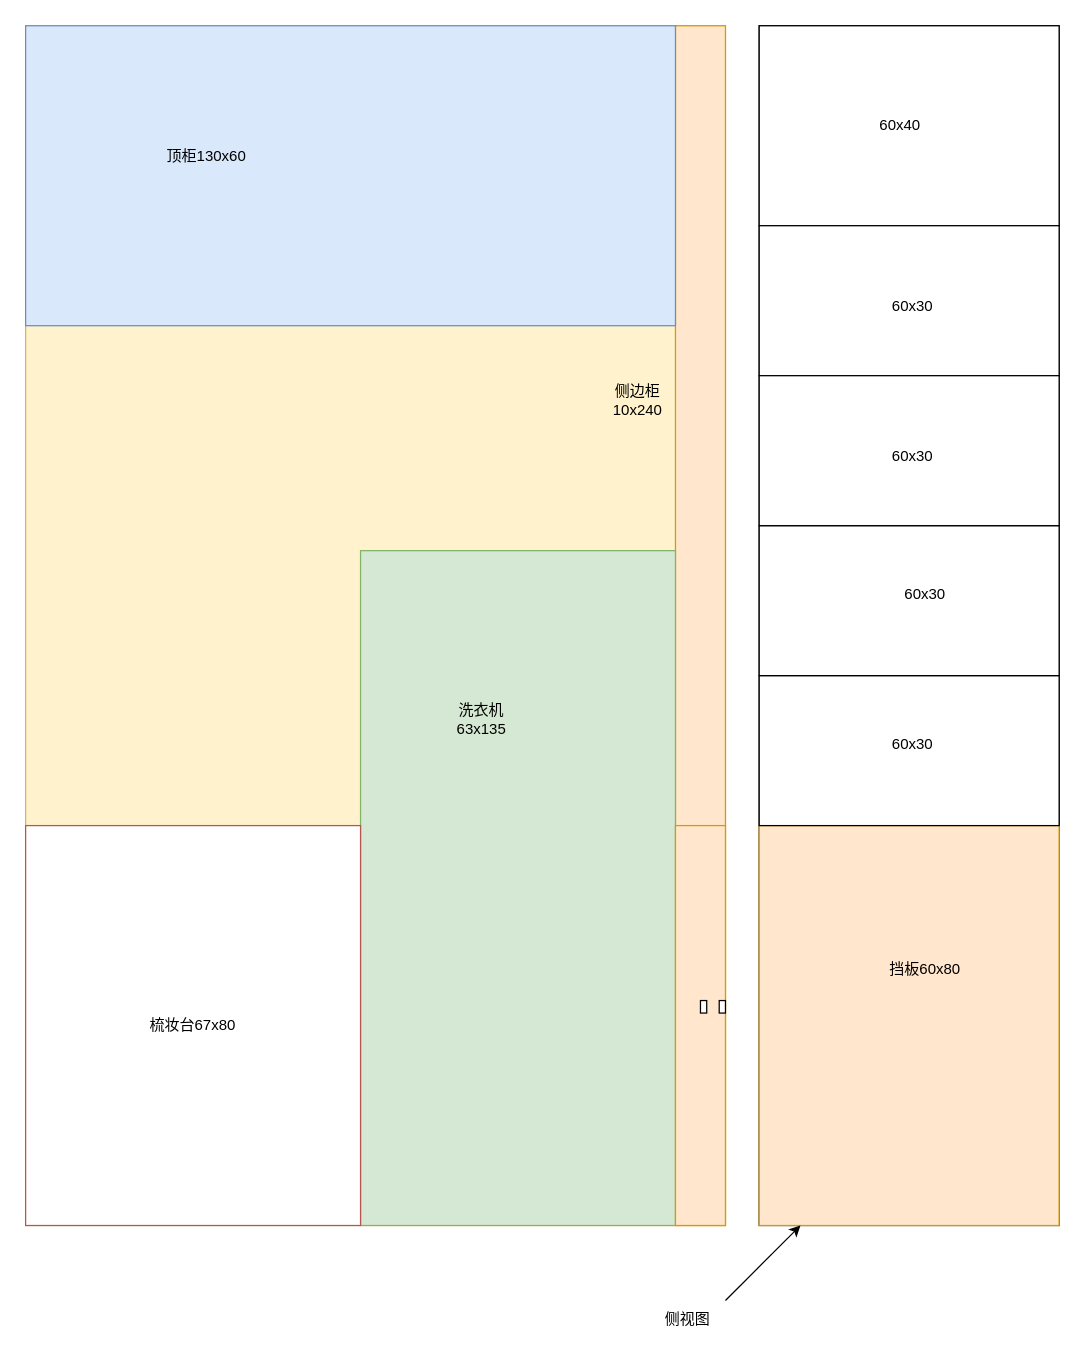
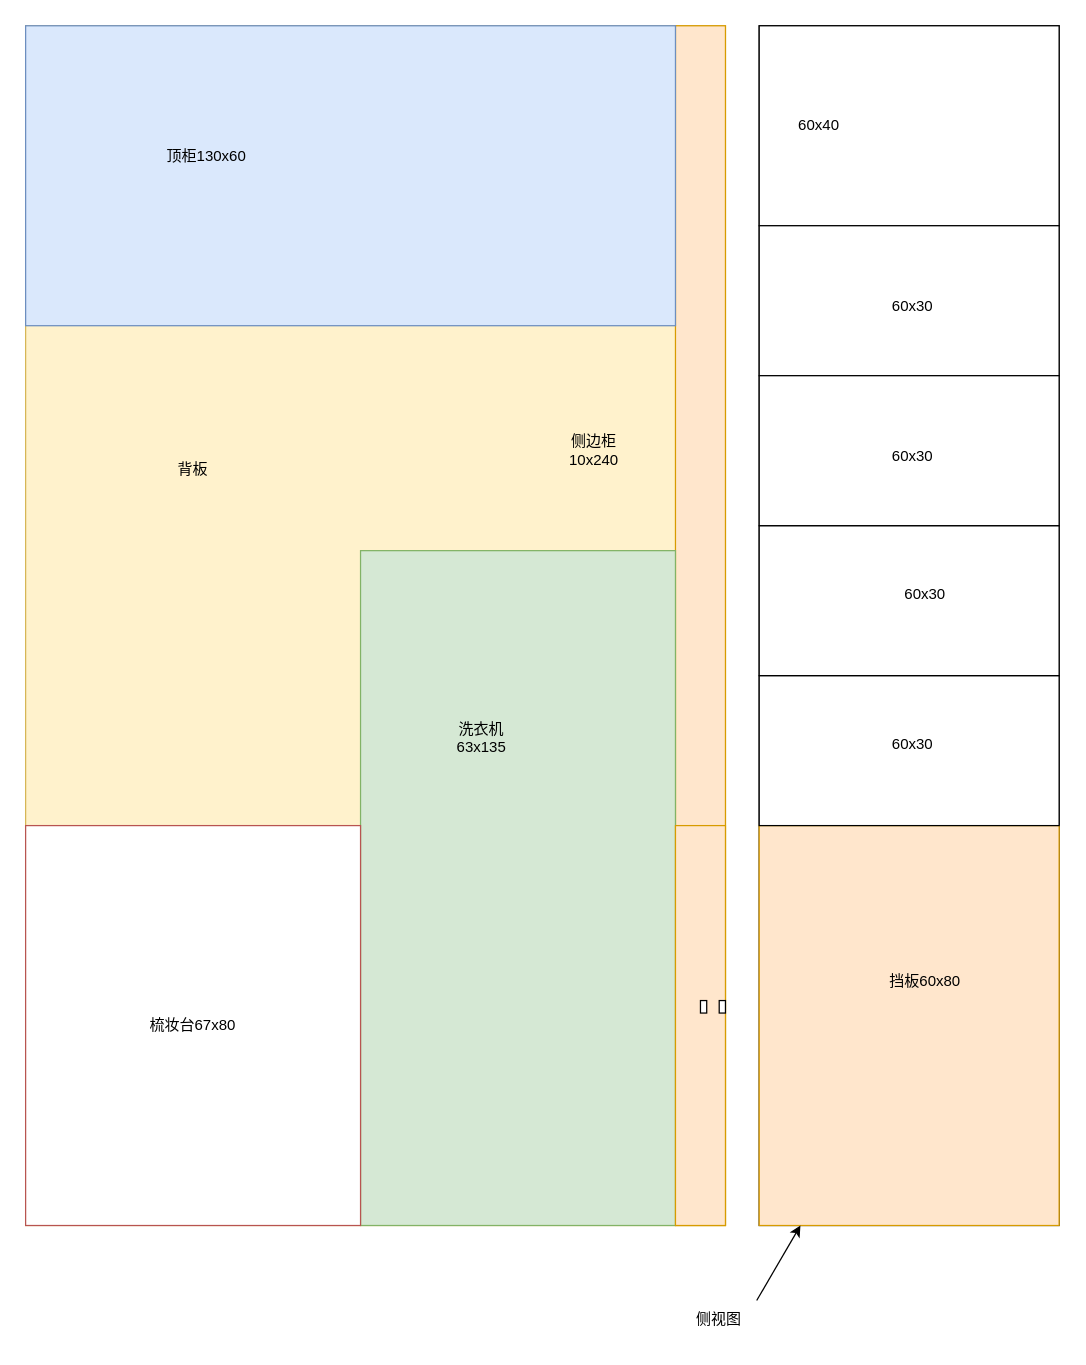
node "60x40": moved (901, 126) -> (819, 126)
node "侧边柜 10x240": moved (638, 401) -> (594, 451)
node "背板": added
node "洗衣机 63x135": moved (482, 719) -> (482, 738)
node "挡板60x80": moved (926, 969) -> (926, 982)
node "侧视图": moved (688, 1319) -> (719, 1319)
